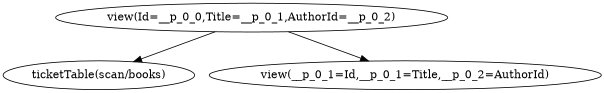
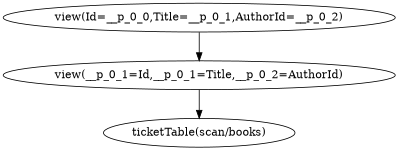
edge "view(Id=__p_0_0,Title=__p_0_1,AuthorId=__p_0_2)" -> "ticketTable(scan/books)": now "view(__p_0_1=Id,__p_0_1=Title,__p_0_2=AuthorId)" -> "ticketTable(scan/books)"
